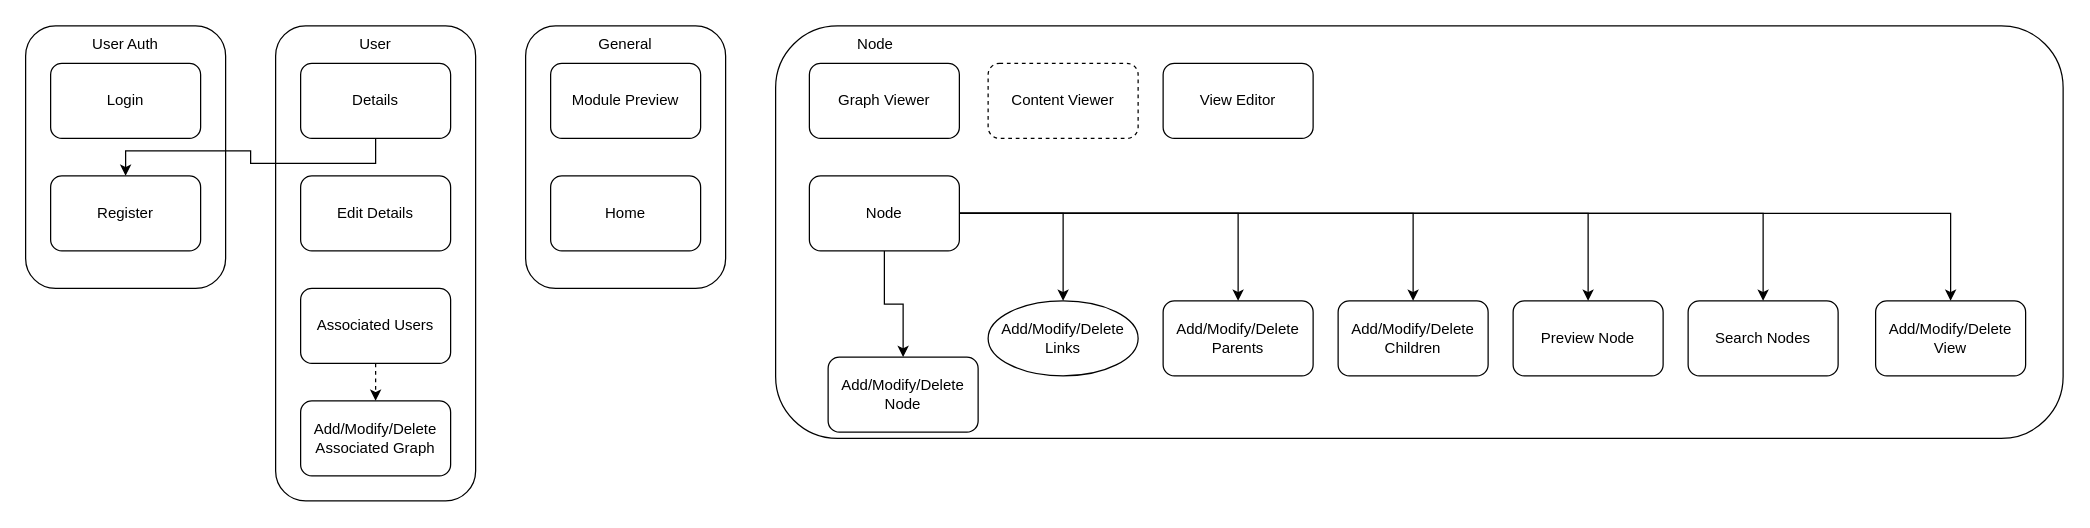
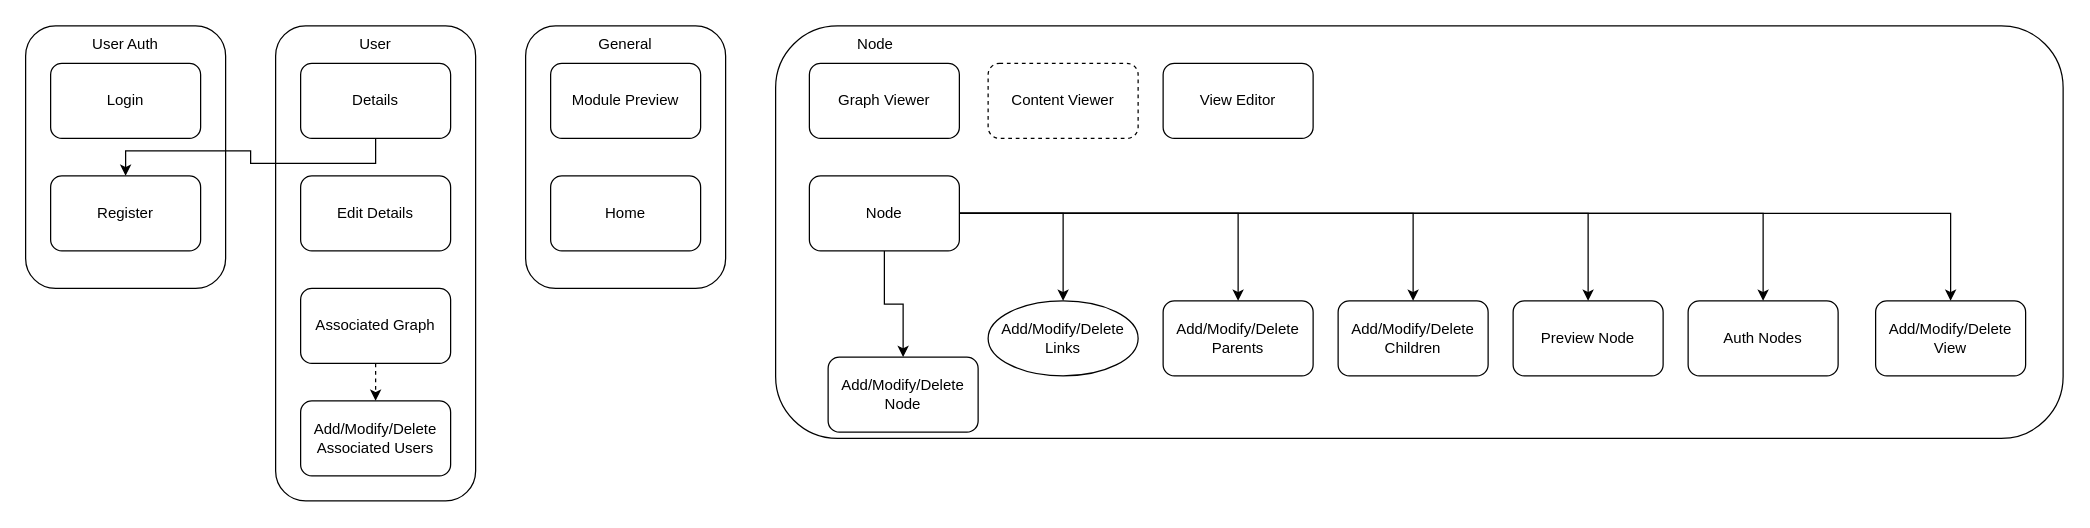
node "Associated Users": label "Associated Users" -> "Associated Graph"
node "Search Nodes": label "Search Nodes" -> "Auth Nodes"
node "Add/Modify/Delete Associated Graph": label "Add/Modify/Delete Associated Graph" -> "Add/Modify/Delete Associated Users"
